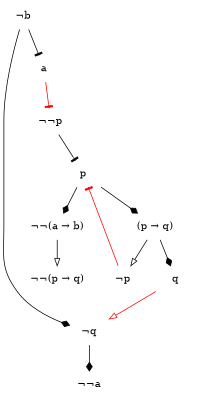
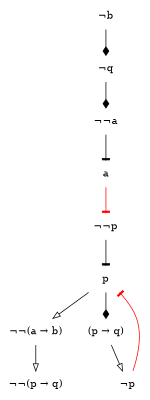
edge "¬b" -> "a": now "¬¬a" -> "a"
edge "p" -> "¬¬(a → b)": arrowhead diamond -> onormal
node "q": removed
